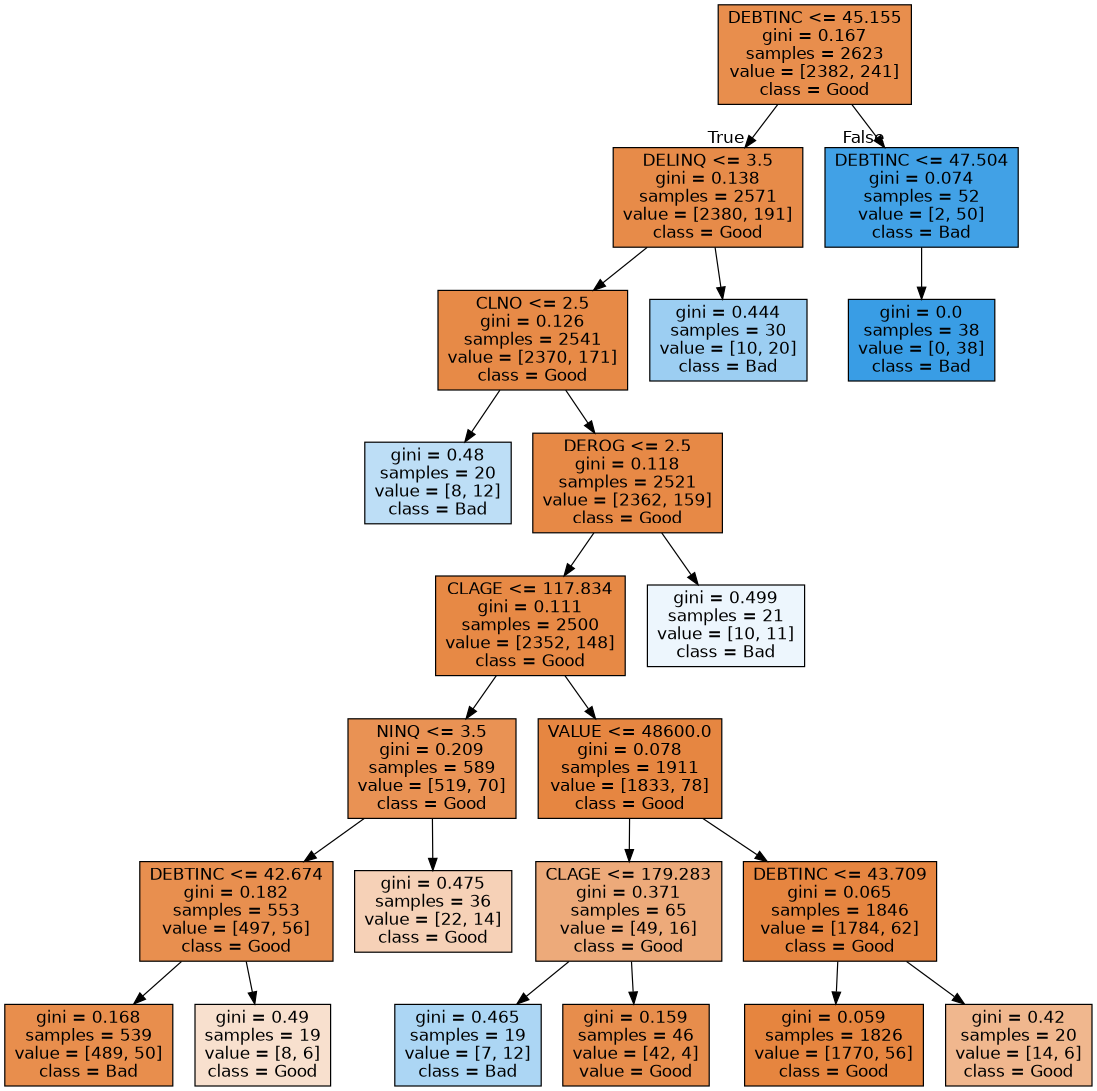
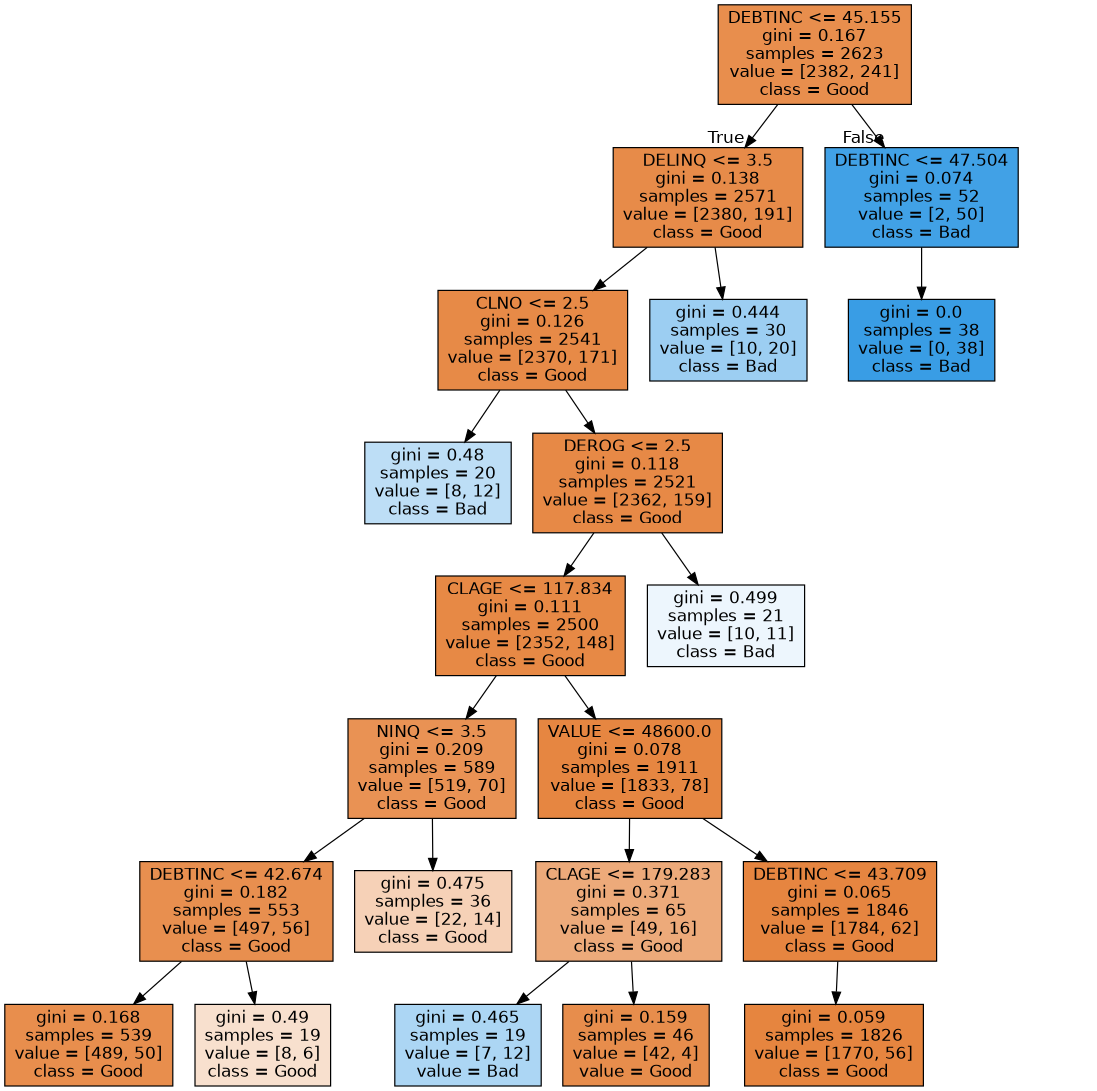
node "gini = 0.168 samples = 539 value = [489, 50] class = Bad": label "gini = 0.168 samples = 539 value = [489, 50] class = Bad" -> "gini = 0.168 samples = 539 value = [489, 50] class = Good"
node "gini = 0.465 samples = 19 value = [7, 12] class = Bad": label "gini = 0.465 samples = 19 value = [7, 12] class = Bad" -> "gini = 0.465 samples = 19 value = [7, 12] value = Bad"
node "gini = 0.42 samples = 20 value = [14, 6] class = Good": removed
